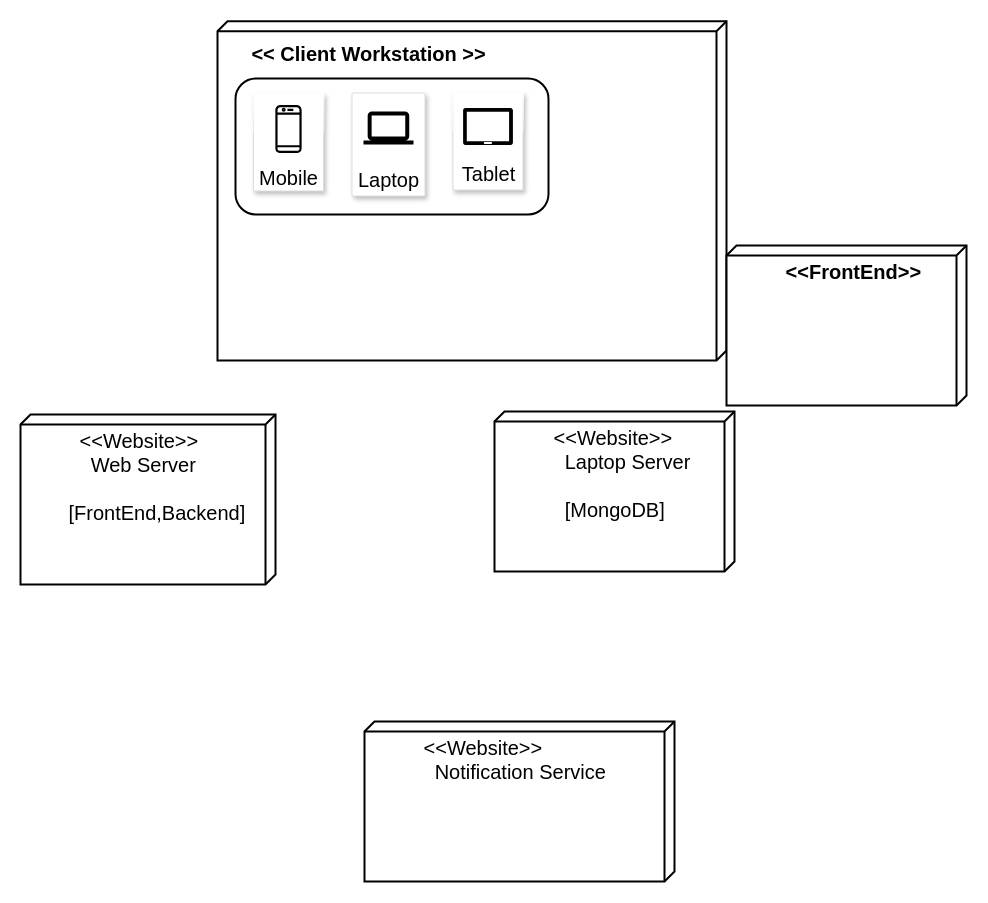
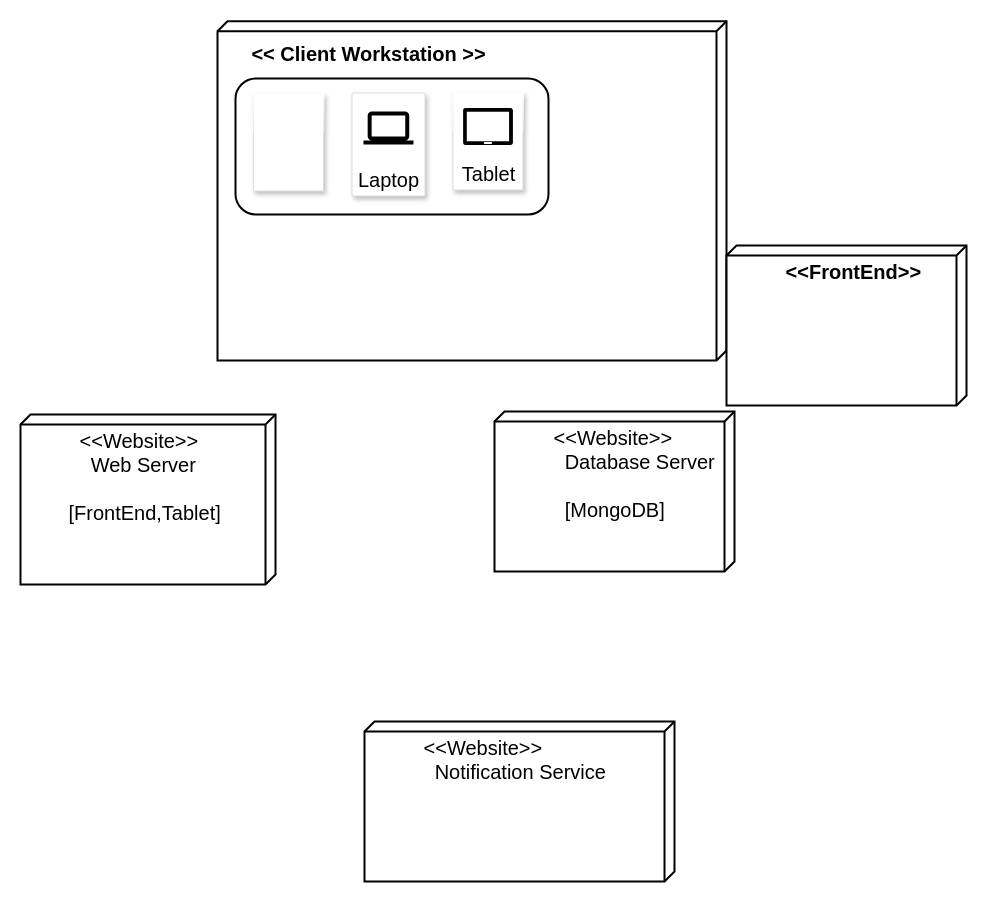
node "Mobile": removed
node "<<Website>> Laptop Server [MongoDB]": label "<<Website>> Laptop Server [MongoDB]" -> "<<Website>> Database Server [MongoDB]"
node "<<Website>> Web Server [FrontEnd,Backend]": label "<<Website>> Web Server [FrontEnd,Backend]" -> "<<Website>> Web Server [FrontEnd,Tablet]"
